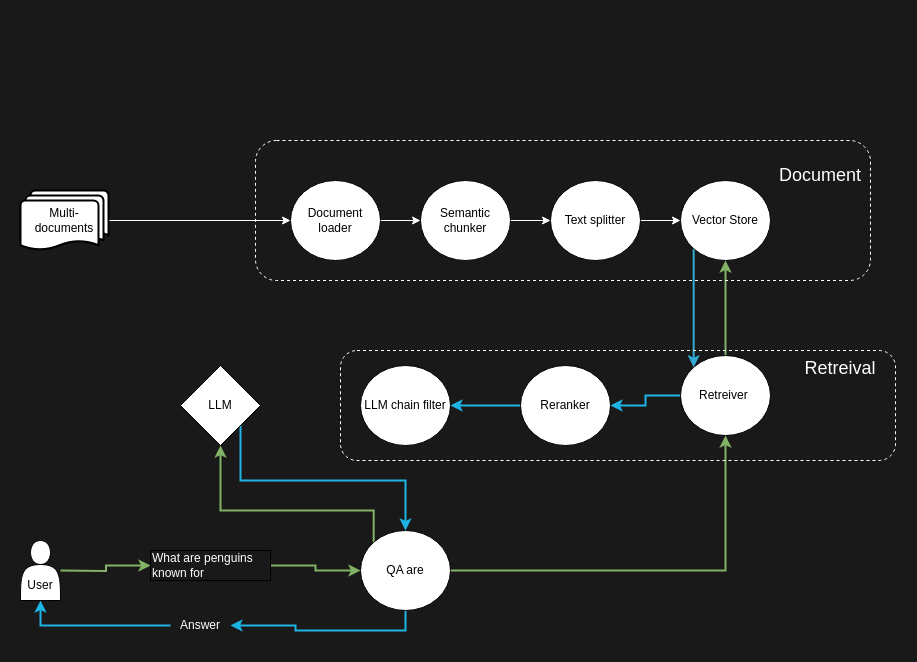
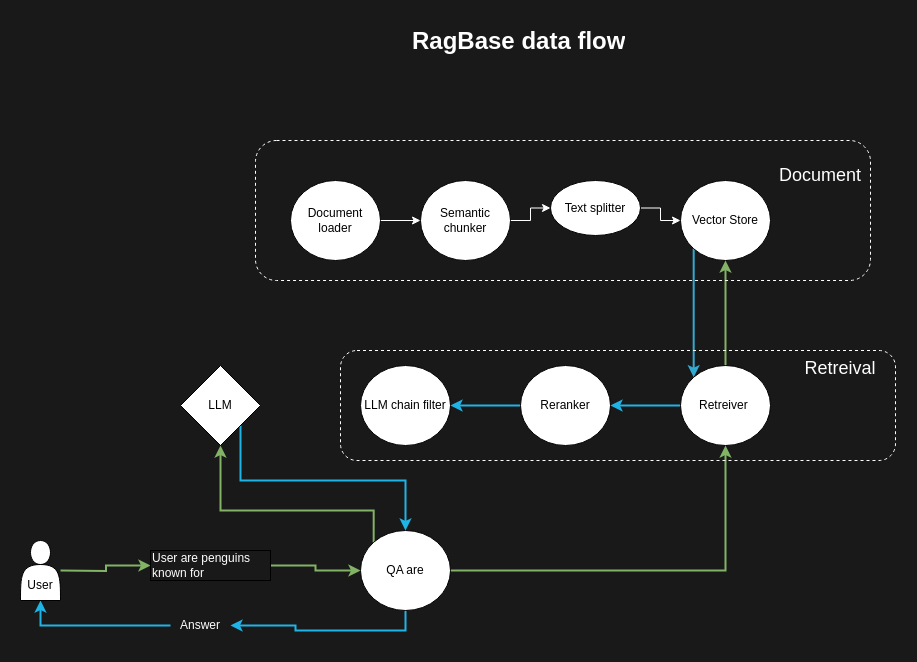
node "RagBase data flow": added
node "Multi-documents": removed
edge "Multi-documents" -> "Document loader": removed
node "Text splitter": size 90x80 -> 90x55
node "Retreiver": moved (726, 396) -> (726, 406)
node "What are penguins known for": label "What are penguins known for" -> "User are penguins known for"
